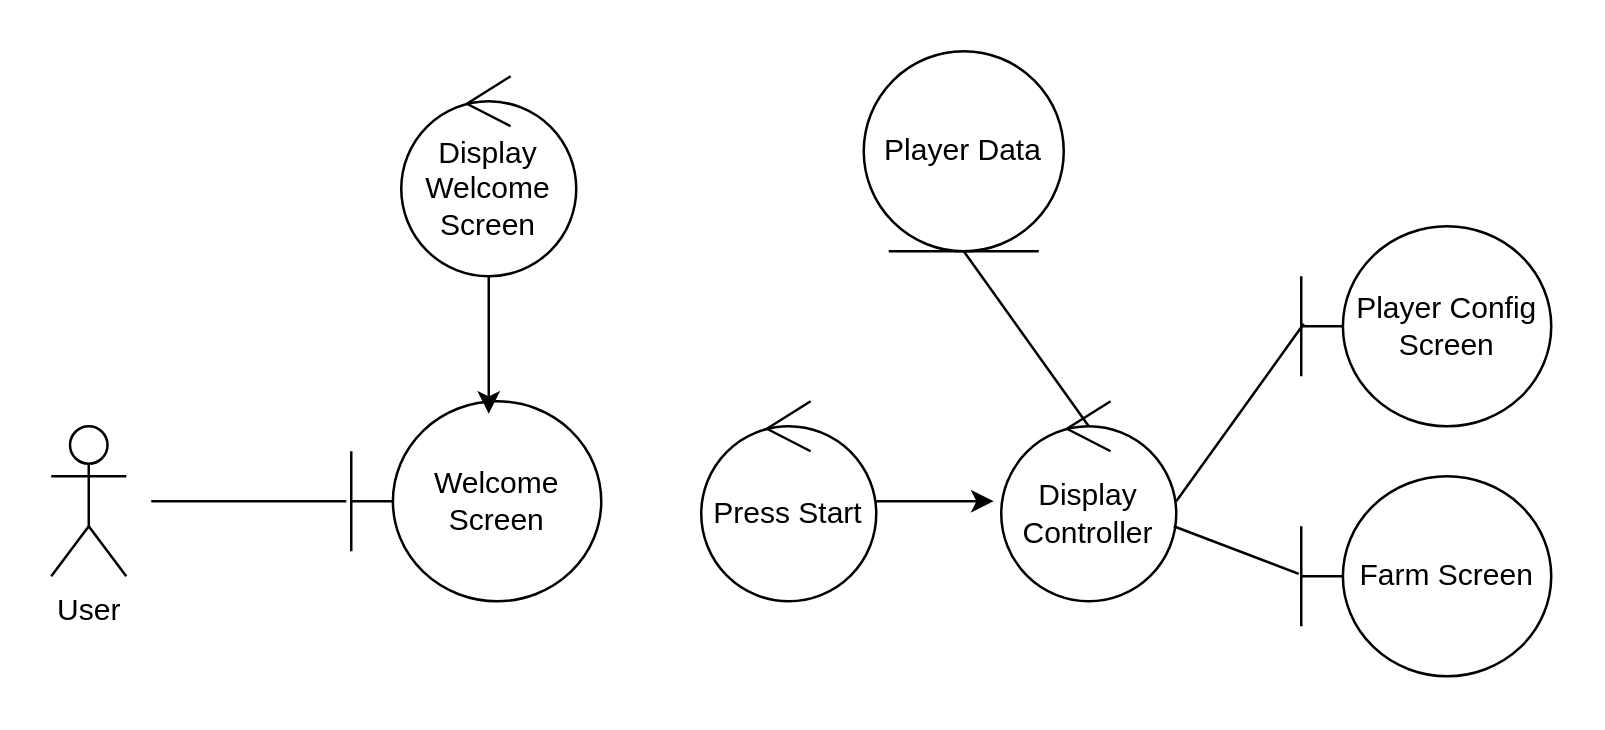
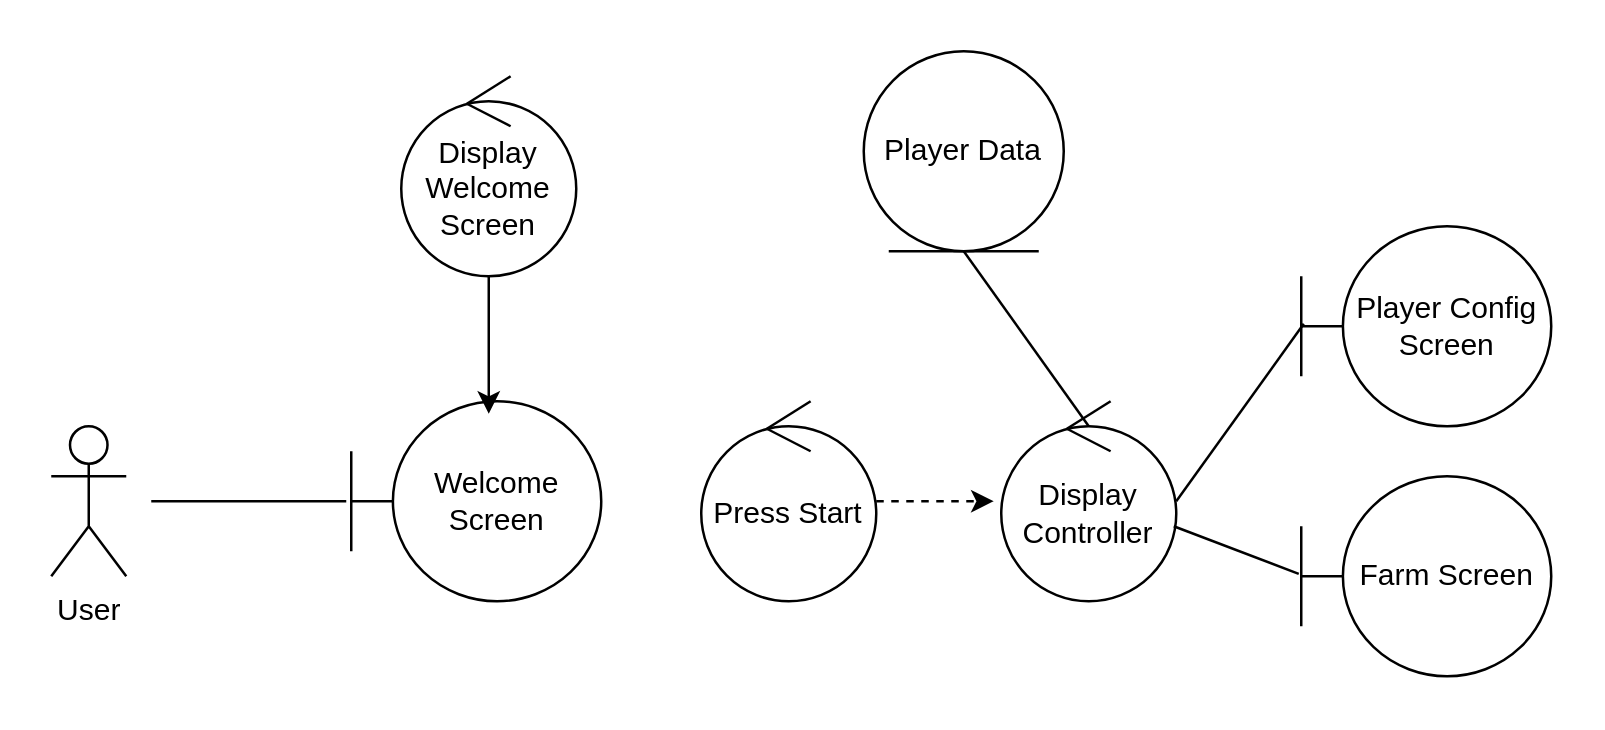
edge "Press Start" -> "Display Controller": style solid -> dashed
